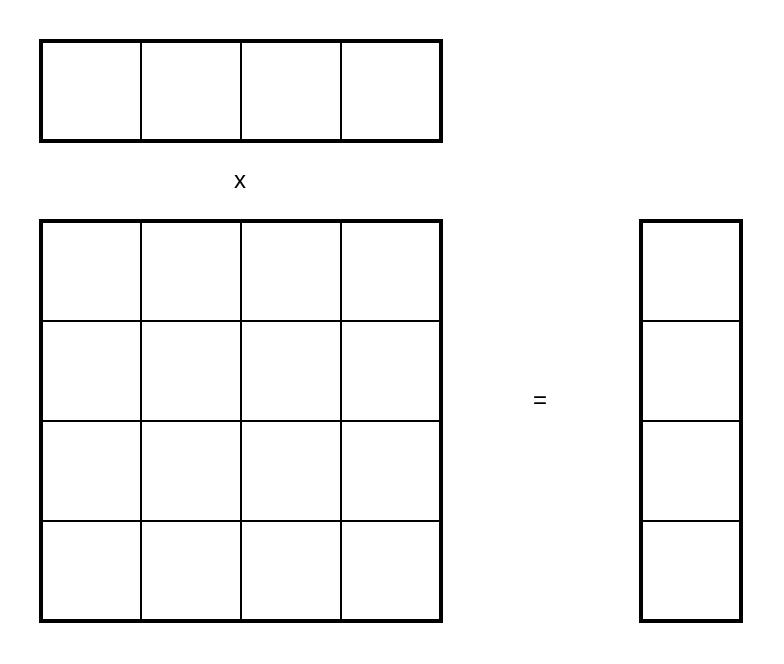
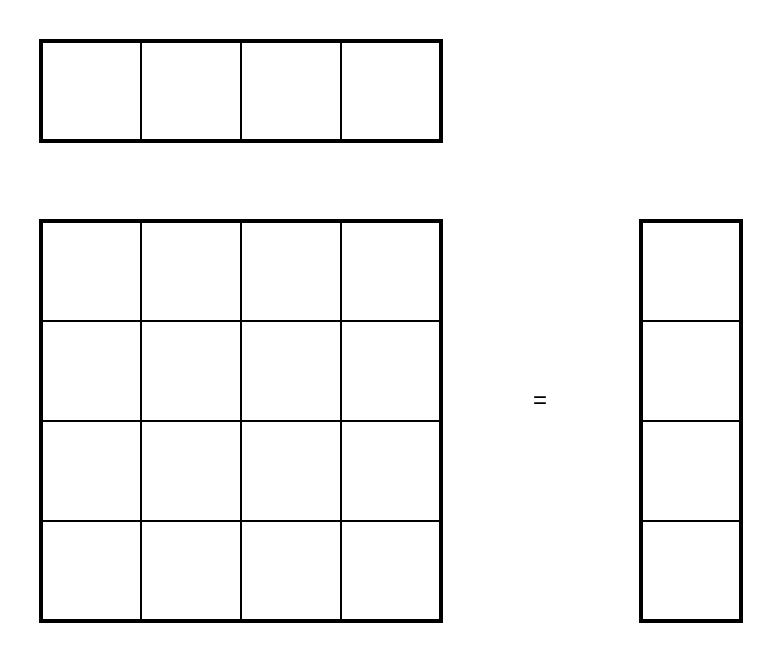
node "x": removed
